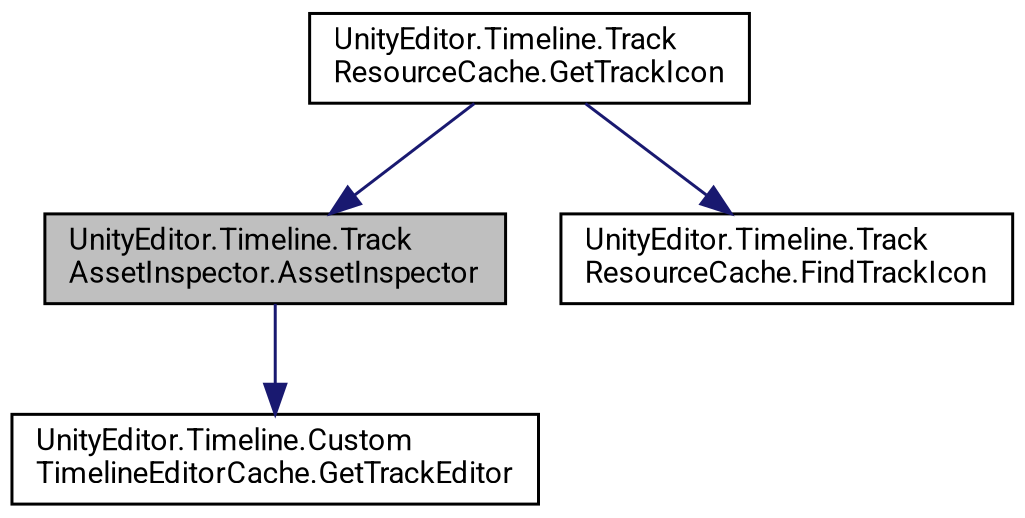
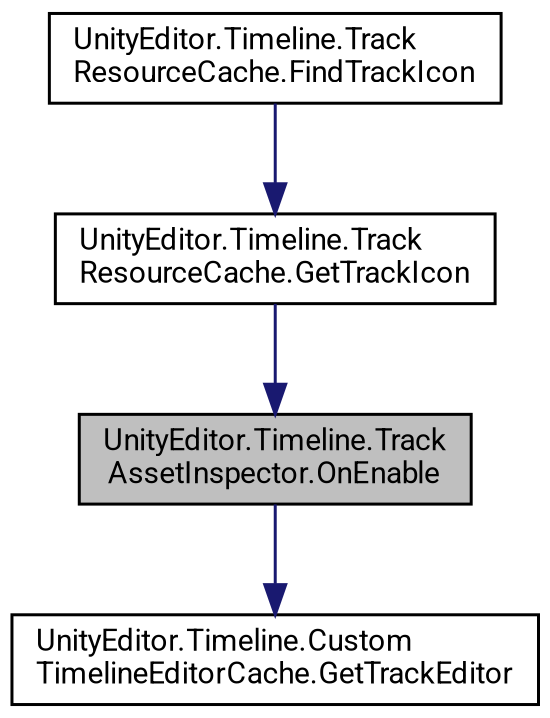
edge "UnityEditor.Timeline.Track ResourceCache.GetTrackIcon" -> "UnityEditor.Timeline.Track ResourceCache.FindTrackIcon": reversed
node "UnityEditor.Timeline.Track AssetInspector.AssetInspector": label "UnityEditor.Timeline.Track AssetInspector.AssetInspector" -> "UnityEditor.Timeline.Track AssetInspector.OnEnable"
